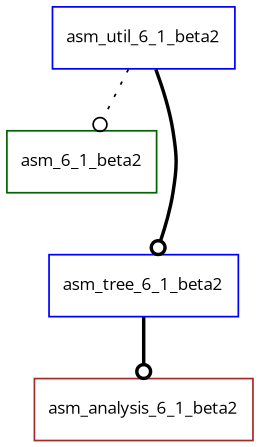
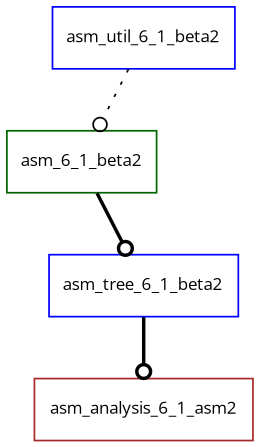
edge "asm_util_6_1_beta2" -> "asm_tree_6_1_beta2": now "asm_6_1_beta2" -> "asm_tree_6_1_beta2"
node "asm_analysis_6_1_beta2": label "asm_analysis_6_1_beta2" -> "asm_analysis_6_1_asm2"
